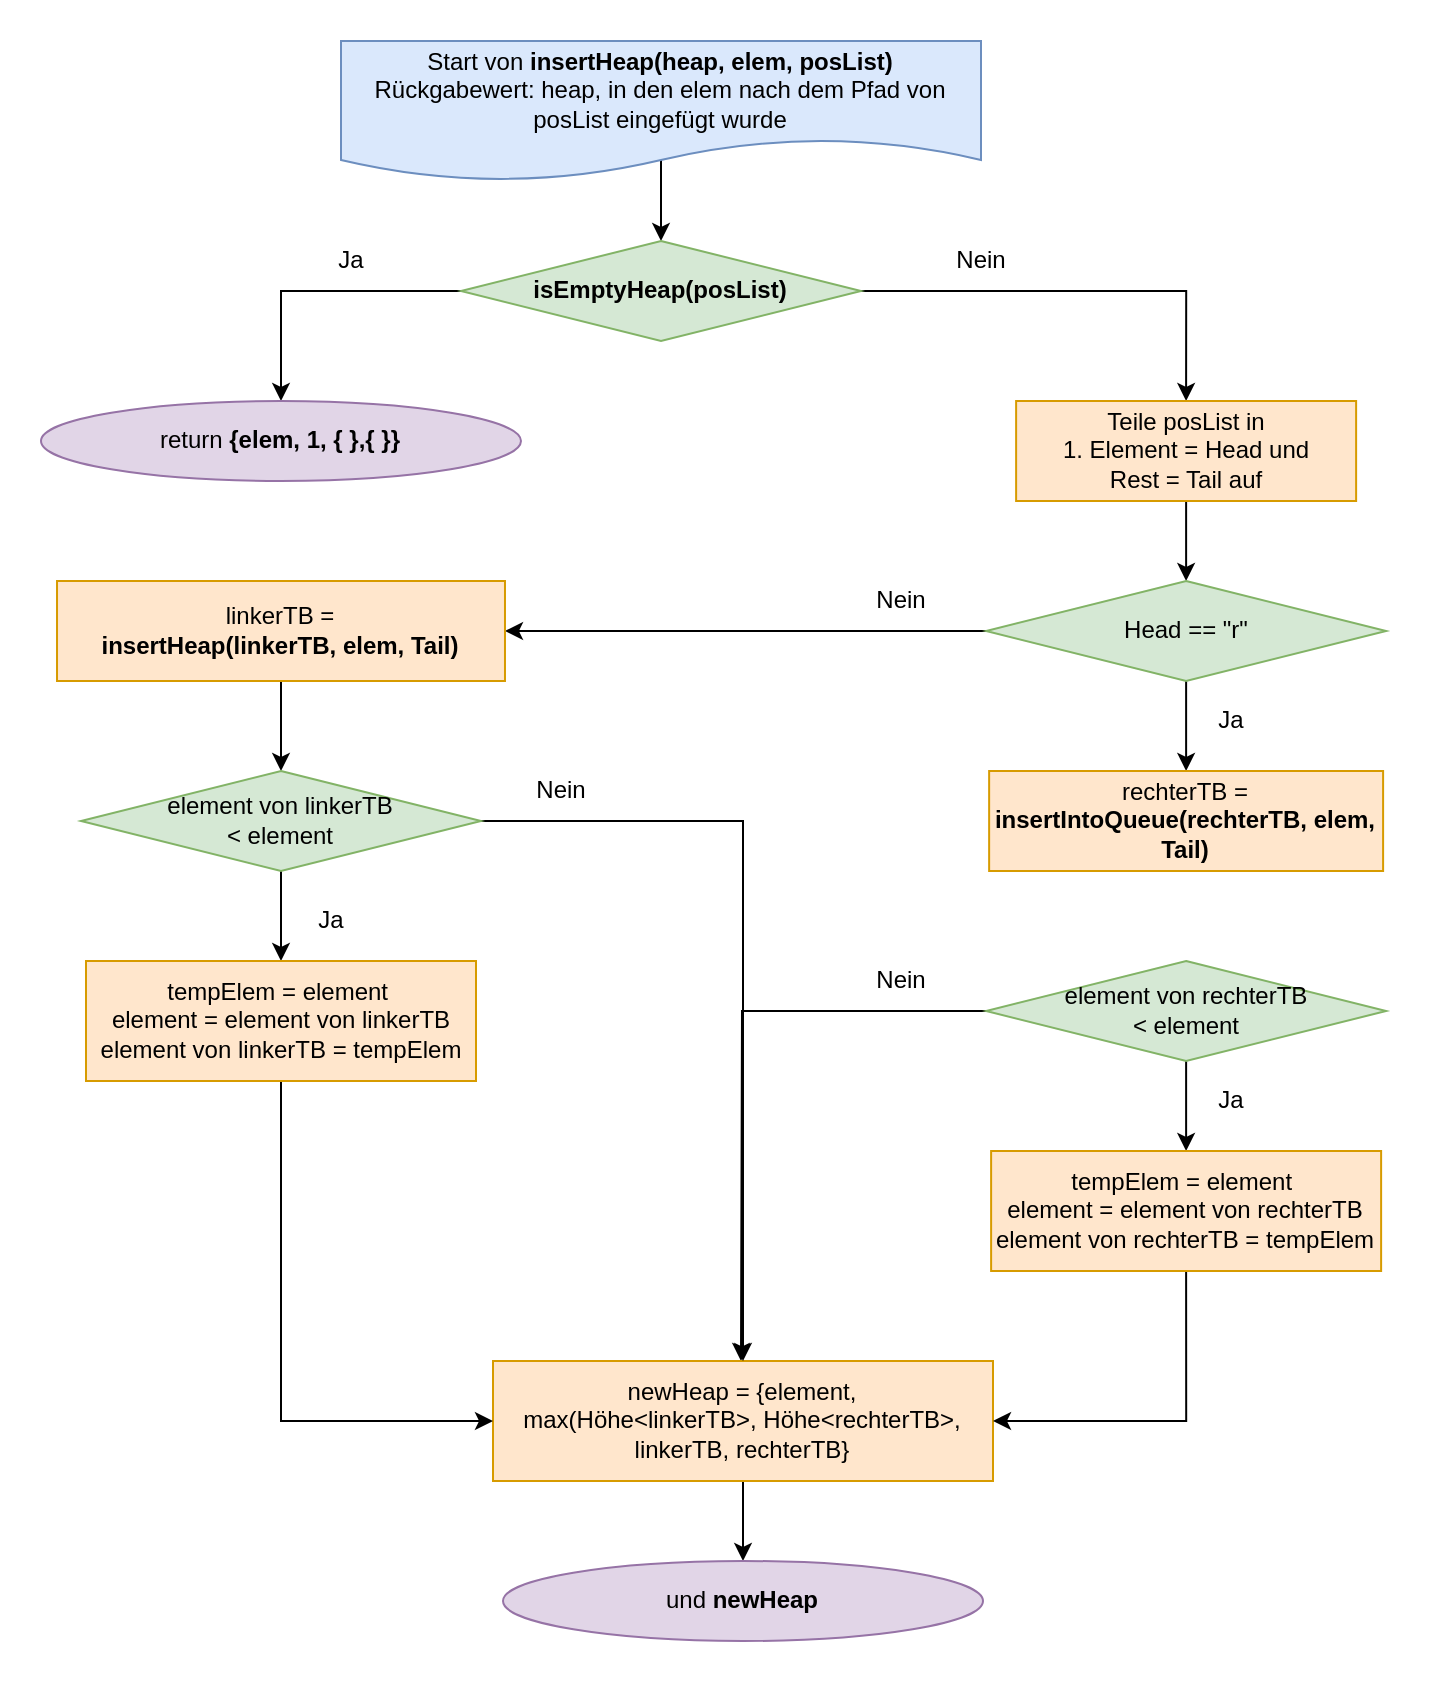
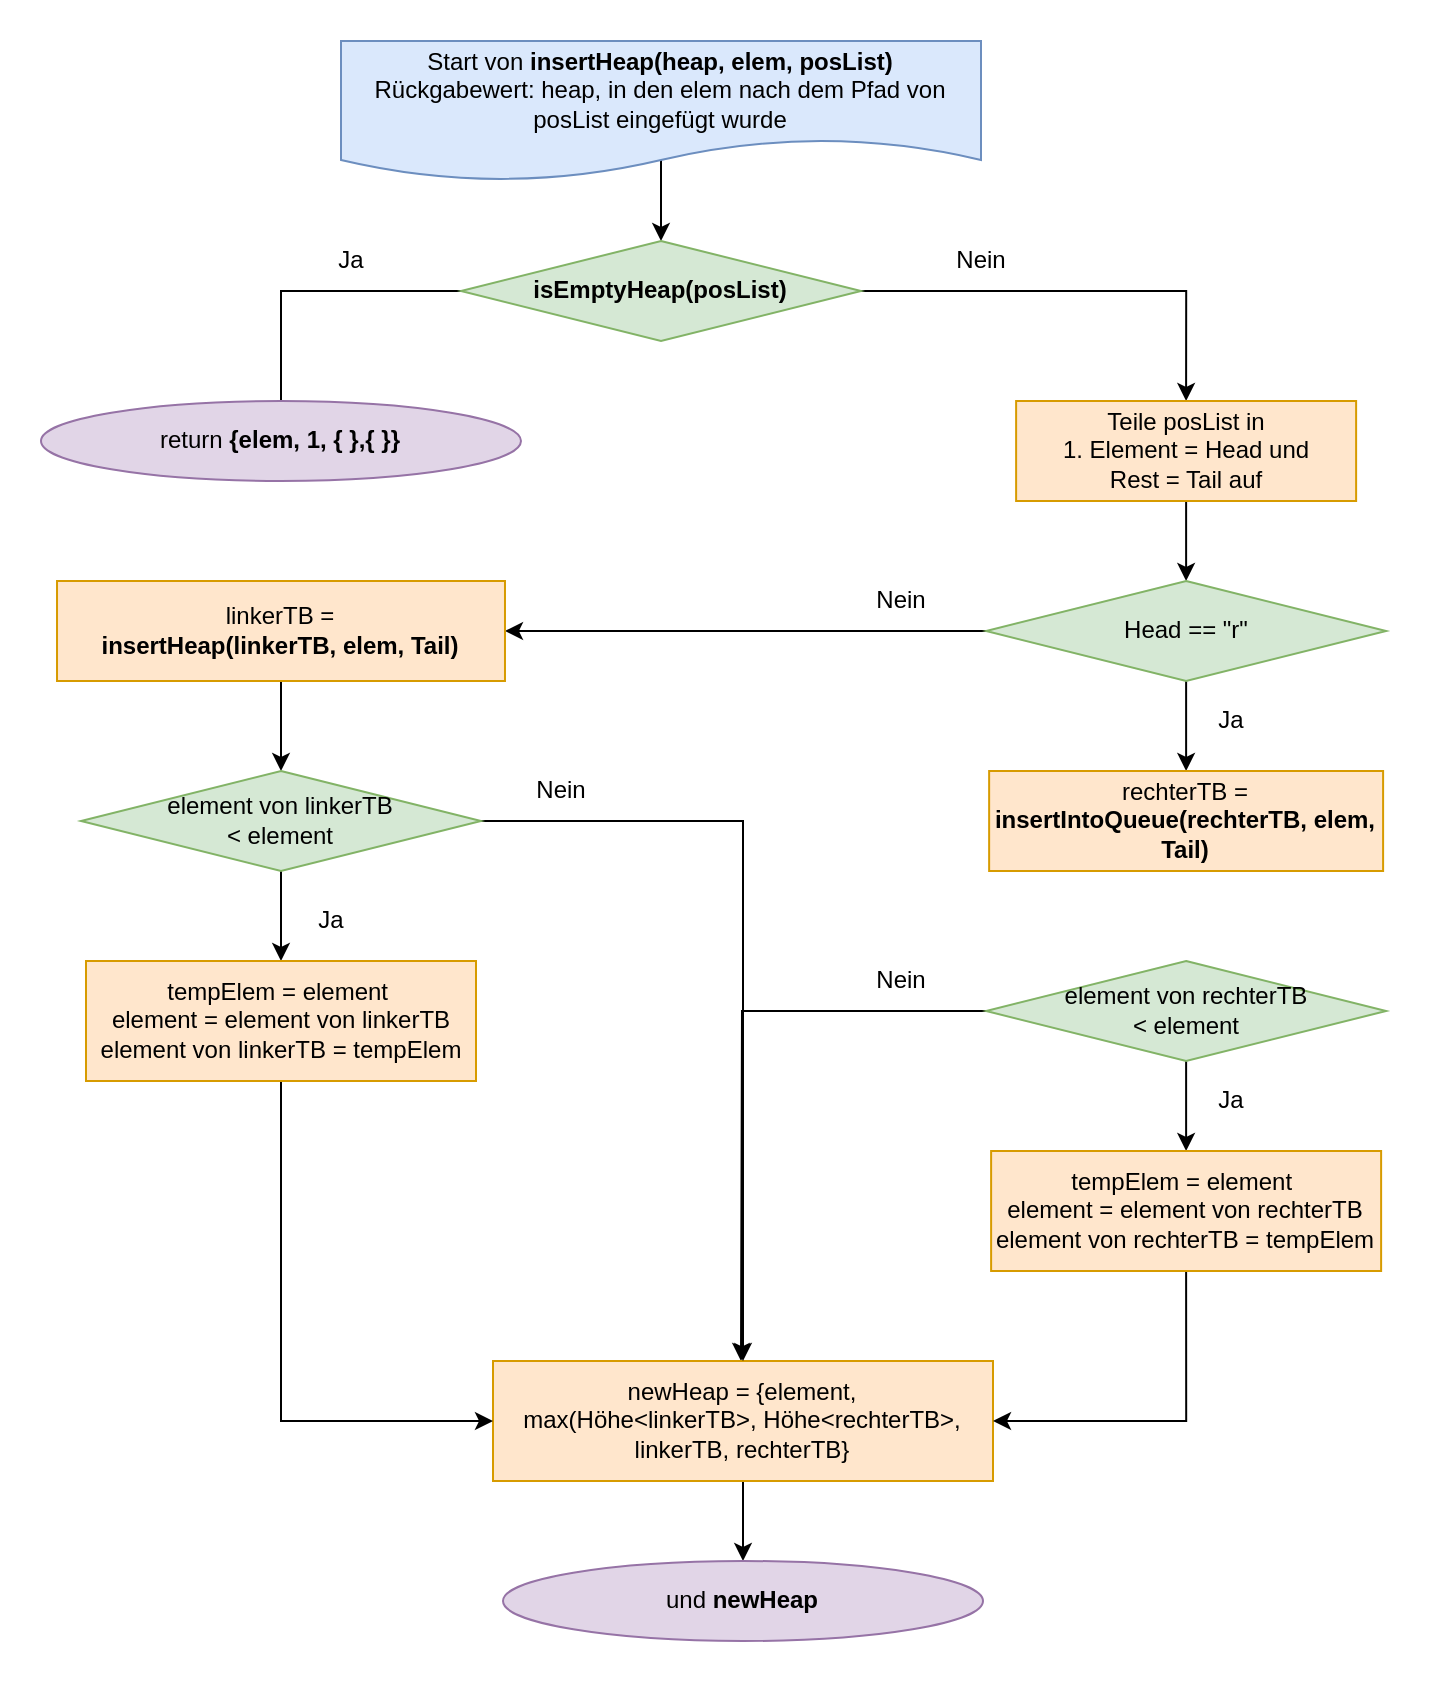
edge "isEmptyHeap(posList)" -> "return {elem, 1, { },{ }}": arrowhead classic -> none
